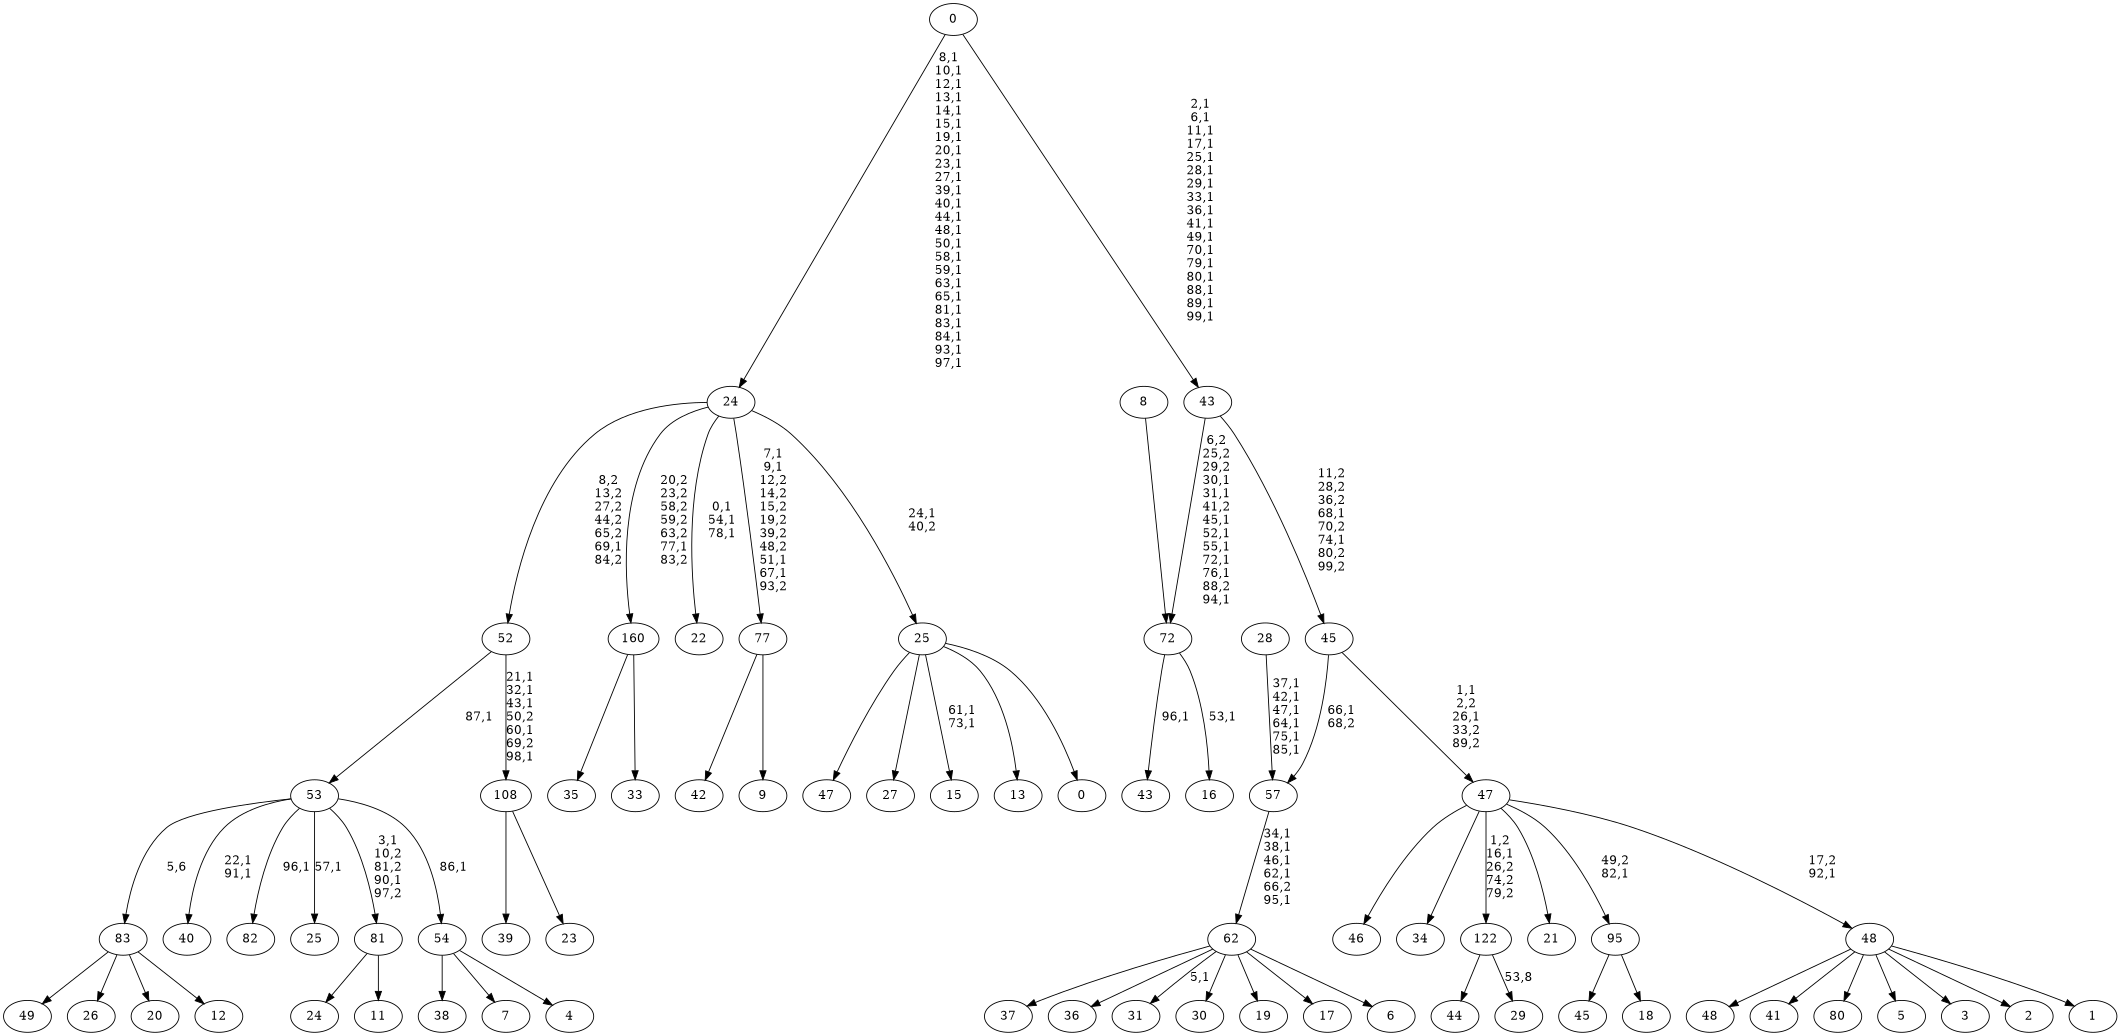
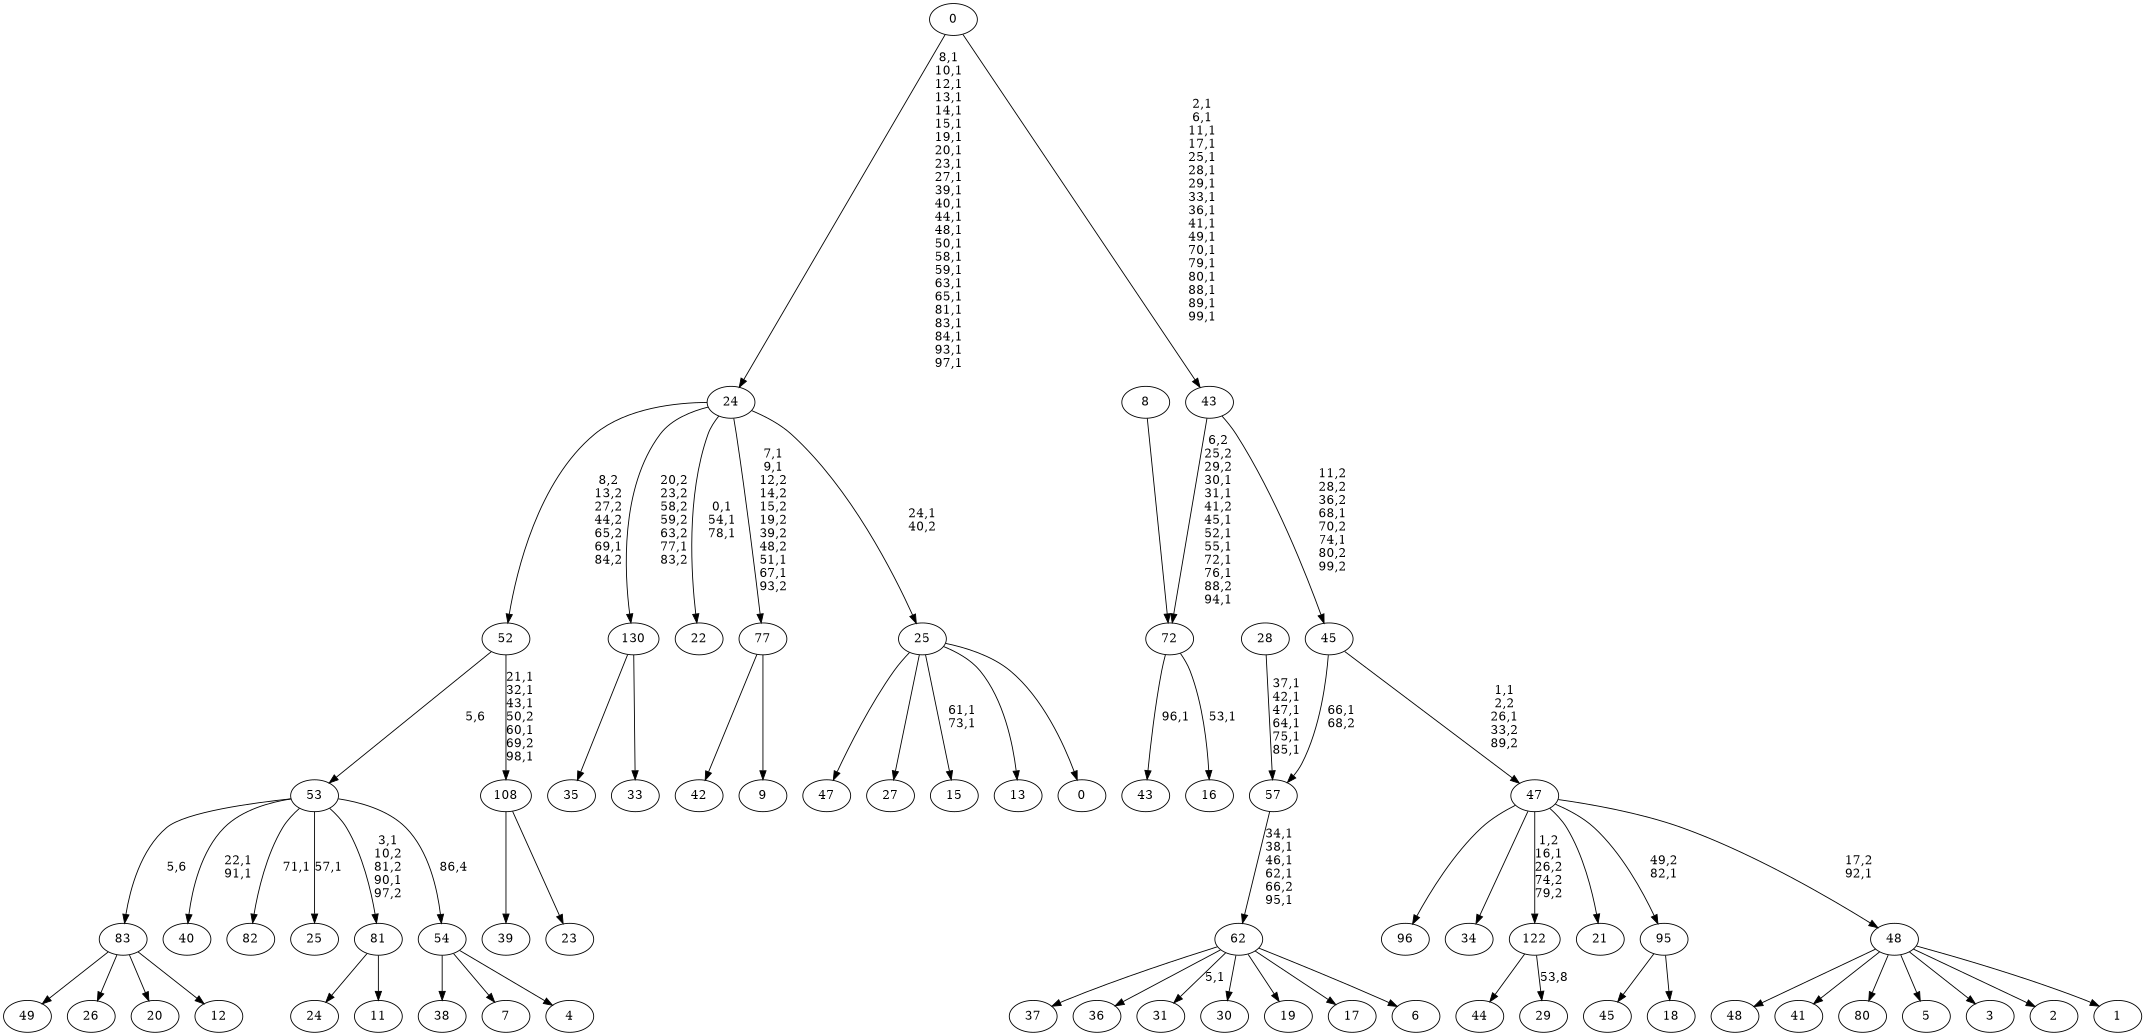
node "160": label "160" -> "130"
edge "52" -> "53": label "87,1" -> "5,6"
edge "53" -> "82": label "96,1" -> "71,1"
edge "53" -> "54": label "86,1" -> "86,4"
node "46": label "46" -> "96"
